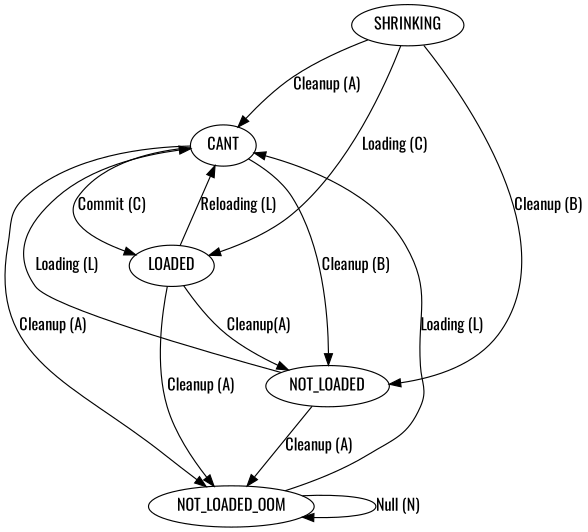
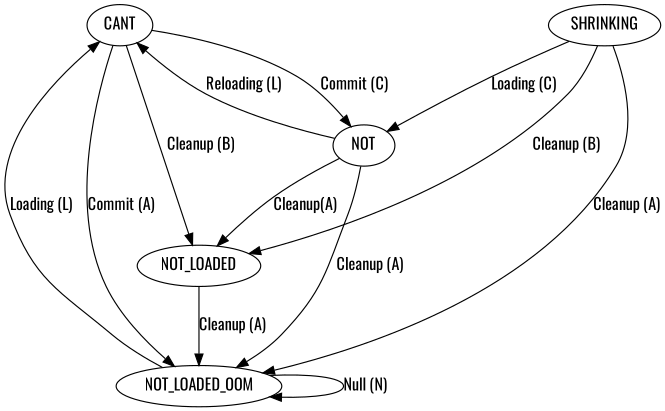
edge "SHRINKING" -> "CANT": now "SHRINKING" -> "NOT_LOADED_OOM"
node "LOADED": label "LOADED" -> "NOT"
edge "NOT_LOADED" -> "CANT": removed, label "Loading (L)"
edge "CANT" -> "NOT_LOADED_OOM": label "Cleanup (A)" -> "Commit (A)"
